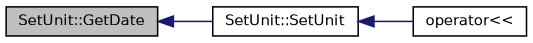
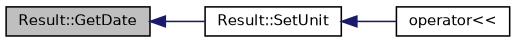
node "SetUnit::GetDate": label "SetUnit::GetDate" -> "Result::GetDate"
node "SetUnit::SetUnit": label "SetUnit::SetUnit" -> "Result::SetUnit"
